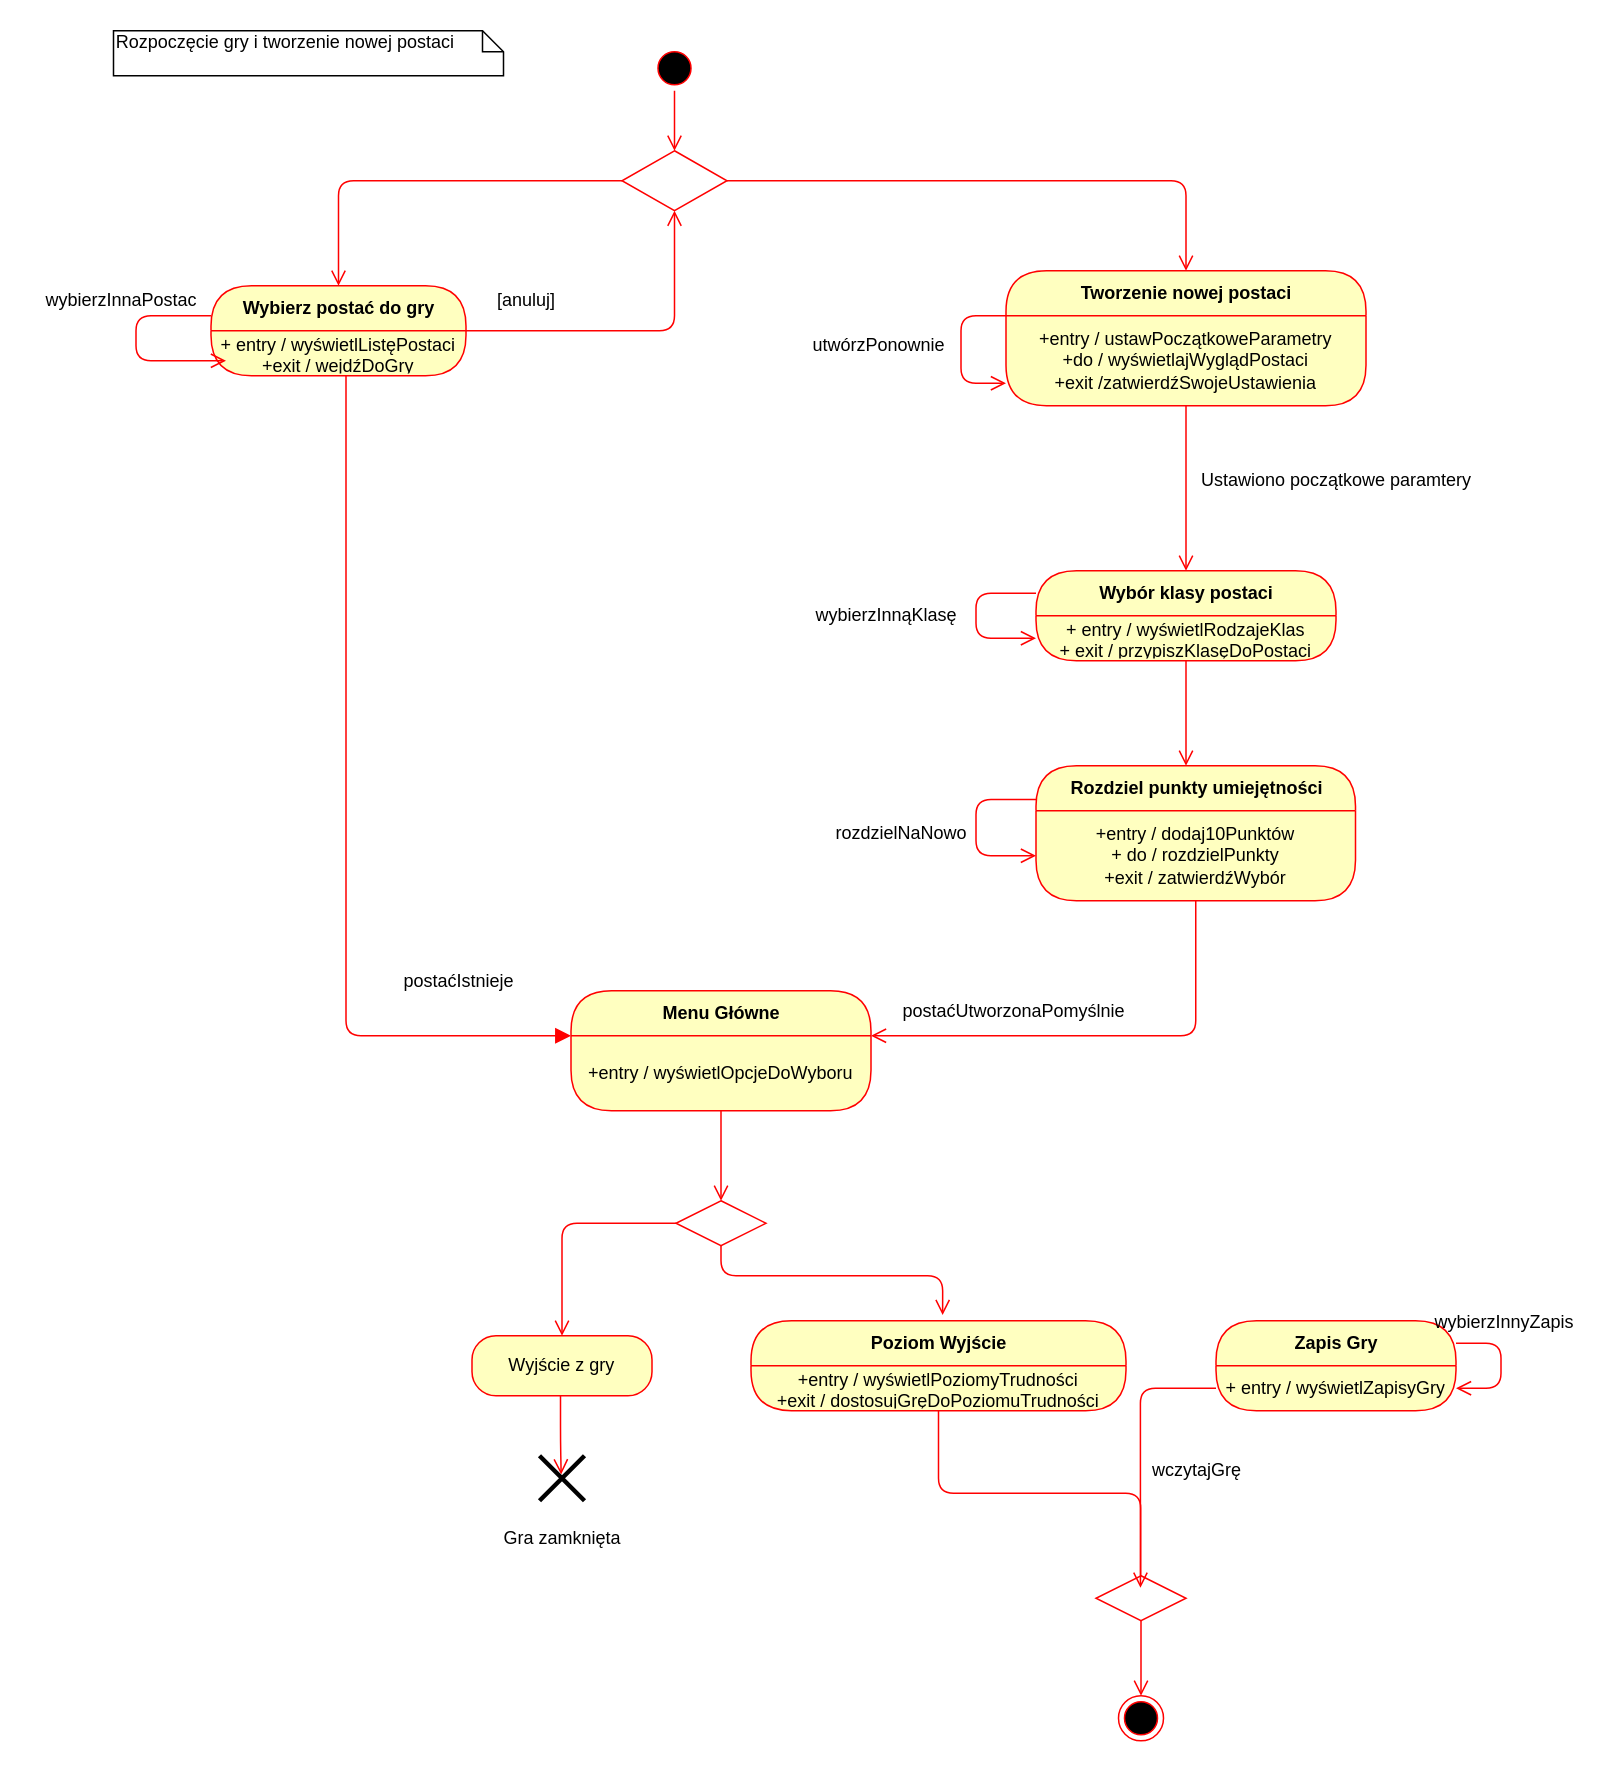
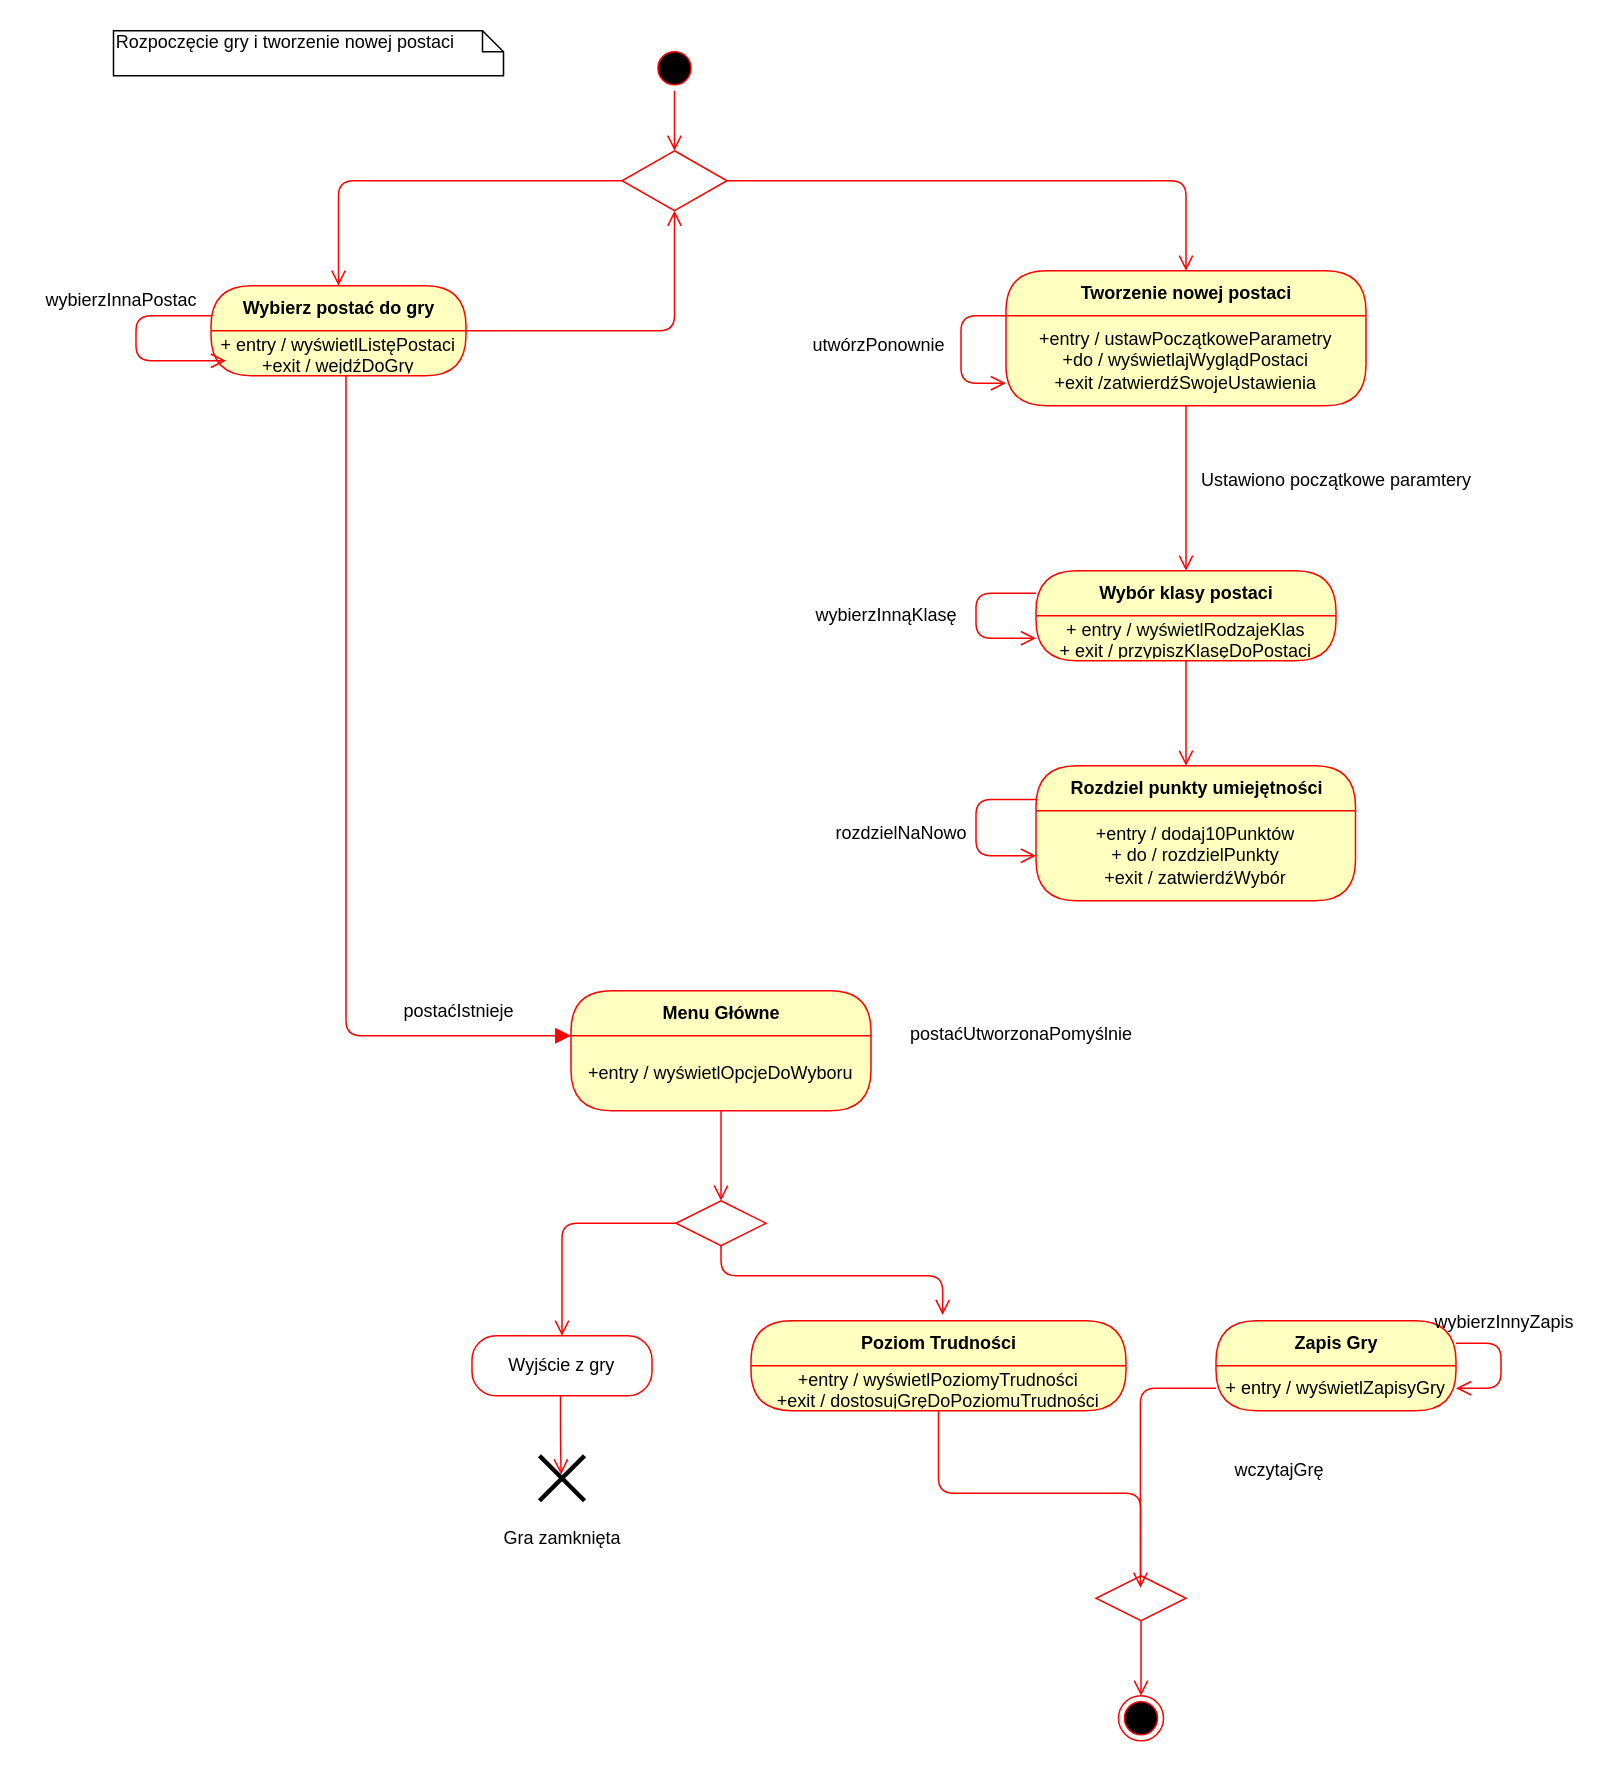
node "[anuluj]": removed
node "postaćIstnieje": moved (458, 982) -> (458, 1012)
node "postaćUtworzonaPomyślnie": moved (1013, 1012) -> (1021, 1034)
edge "Rozdziel punkty umiejętności" -> "+entry / wyświetlOpcjeDoWyboru": removed
node "Poziom Wyjście": label "Poziom Wyjście" -> "Poziom Trudności"
node "Wyjście z gry": fillcolor #ffffc0 -> #ffffff
node "wczytajGrę": moved (1196, 1471) -> (1278, 1471)
